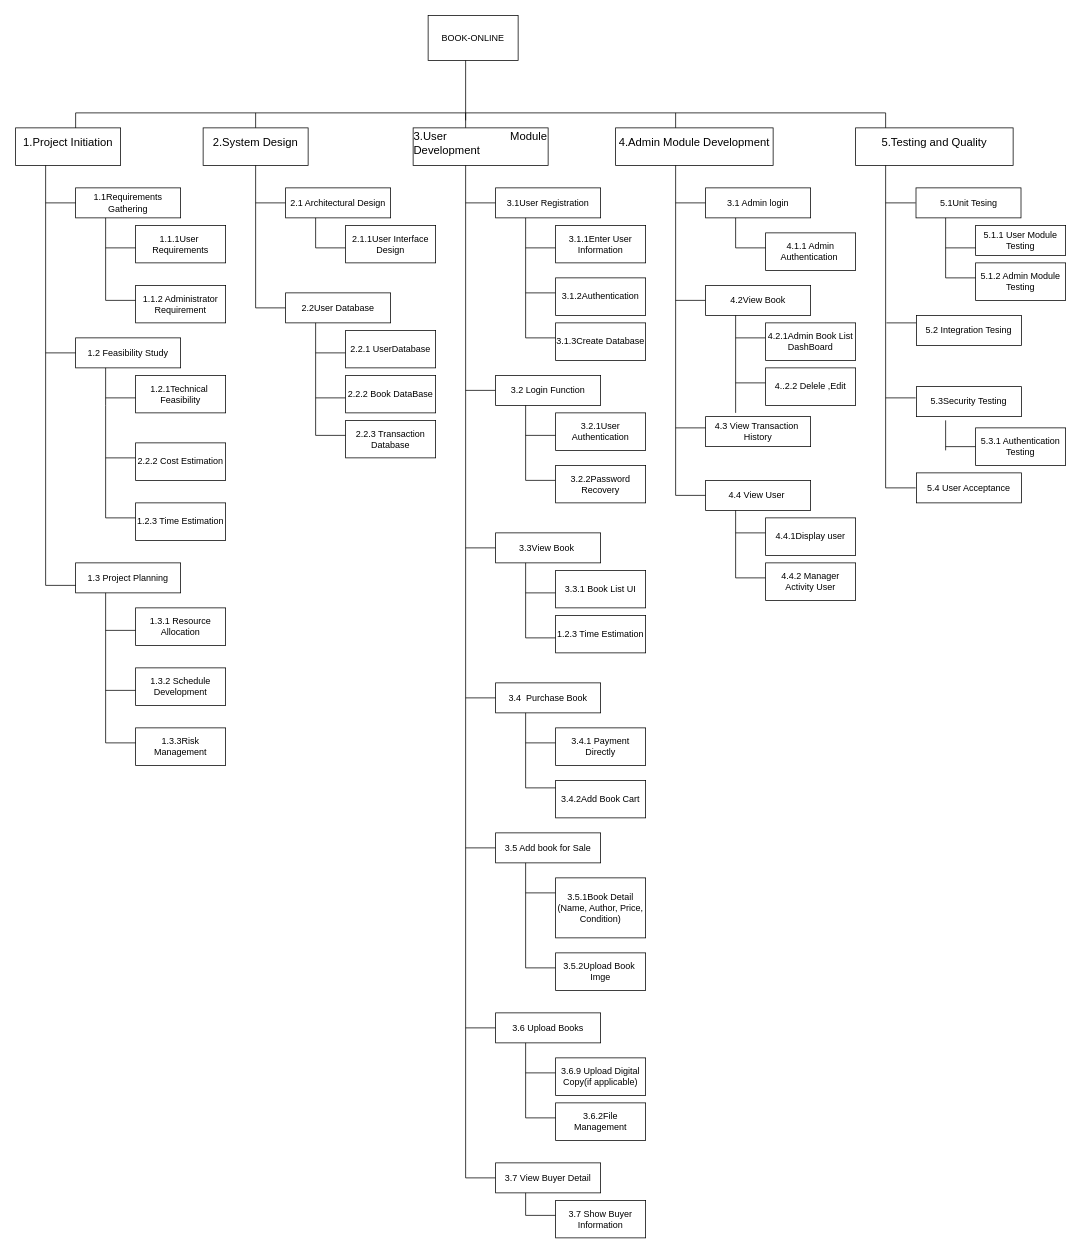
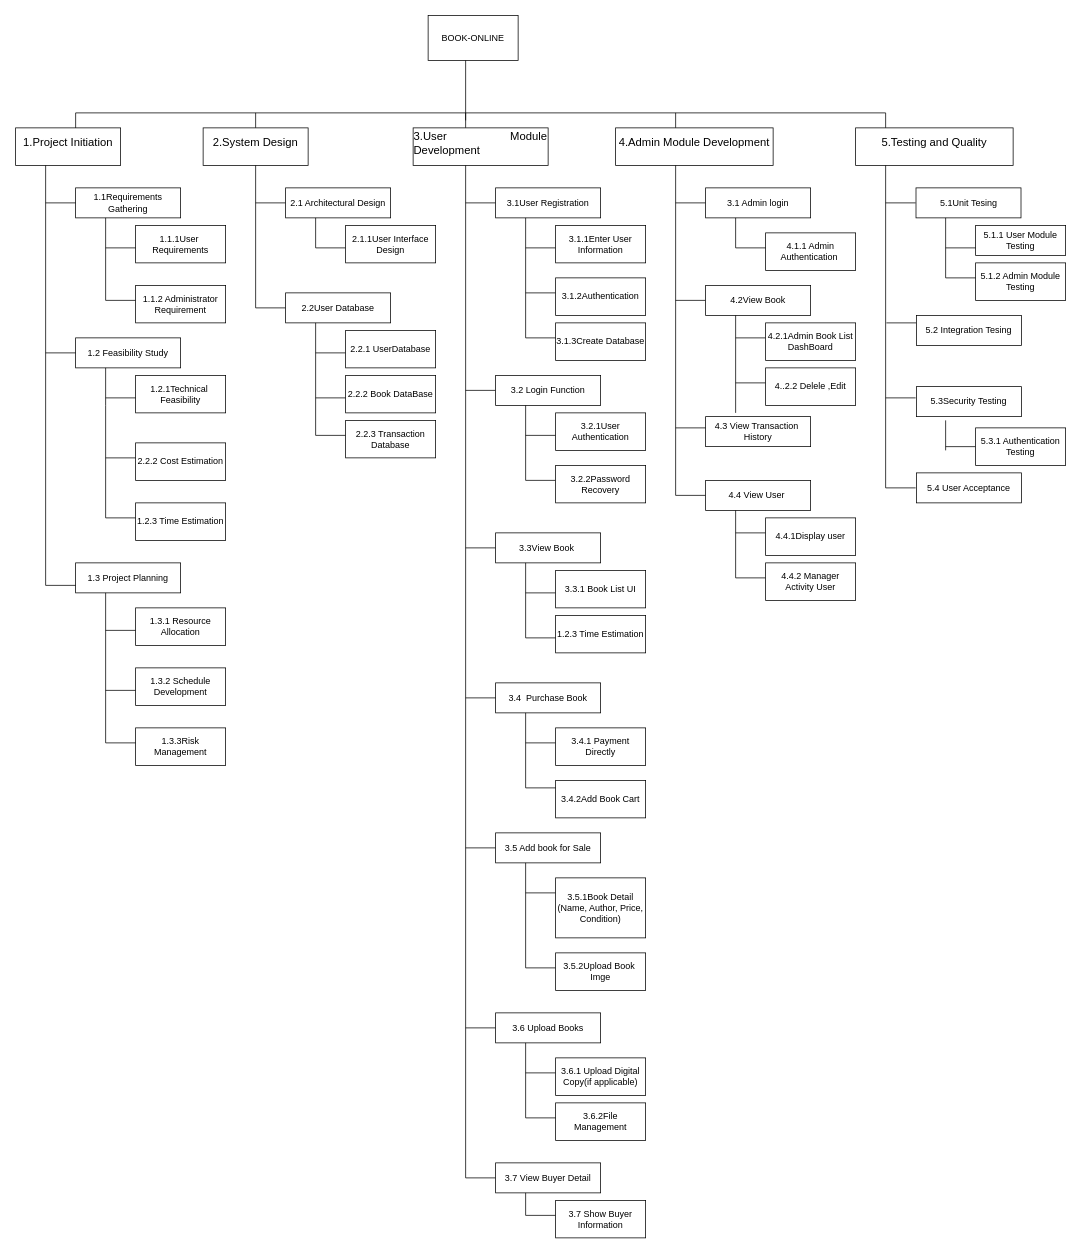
node "3.6.9 Upload Digital Copy(if applicable)": label "3.6.9 Upload Digital Copy(if applicable)" -> "3.6.1 Upload Digital Copy(if applicable)"
